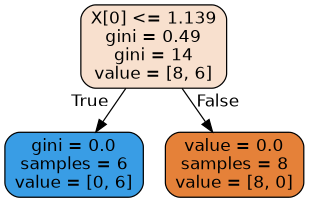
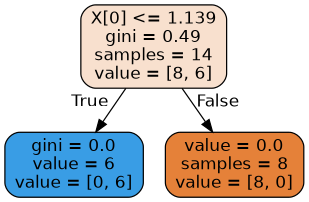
node "X[0] <= 1.139 gini = 0.49 gini = 14 value = [8, 6]": label "X[0] <= 1.139 gini = 0.49 gini = 14 value = [8, 6]" -> "X[0] <= 1.139 gini = 0.49 samples = 14 value = [8, 6]"
node "gini = 0.0 samples = 6 value = [0, 6]": label "gini = 0.0 samples = 6 value = [0, 6]" -> "gini = 0.0 value = 6 value = [0, 6]"
